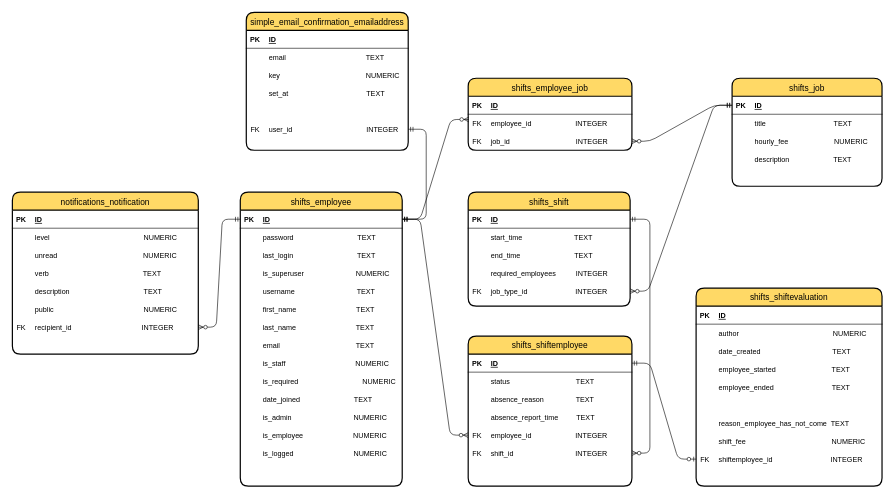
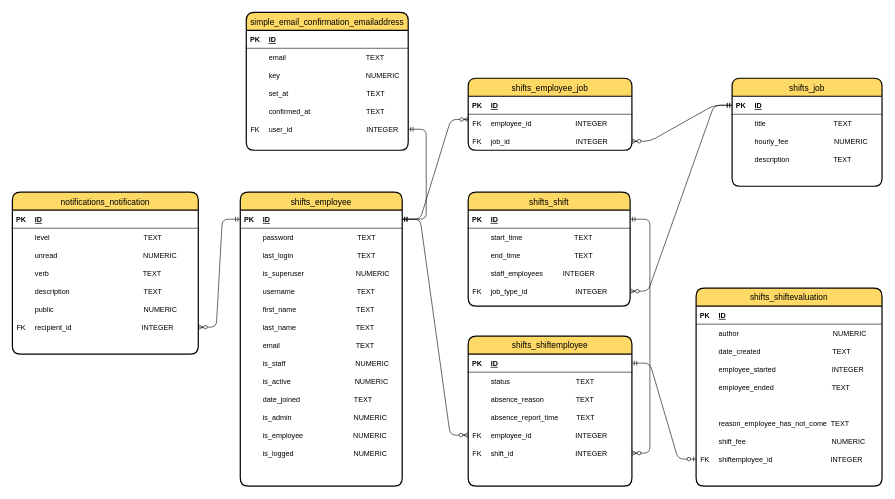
node "confirmed_at TEXT": added
node "level NUMERIC": label "level NUMERIC" -> "level TEXT"
node "required_employees INTEGER": label "required_employees INTEGER" -> "staff_employees INTEGER"
node "employee_started TEXT": label "employee_started TEXT" -> "employee_started INTEGER"
node "is_required NUMERIC": label "is_required NUMERIC" -> "is_active NUMERIC"
